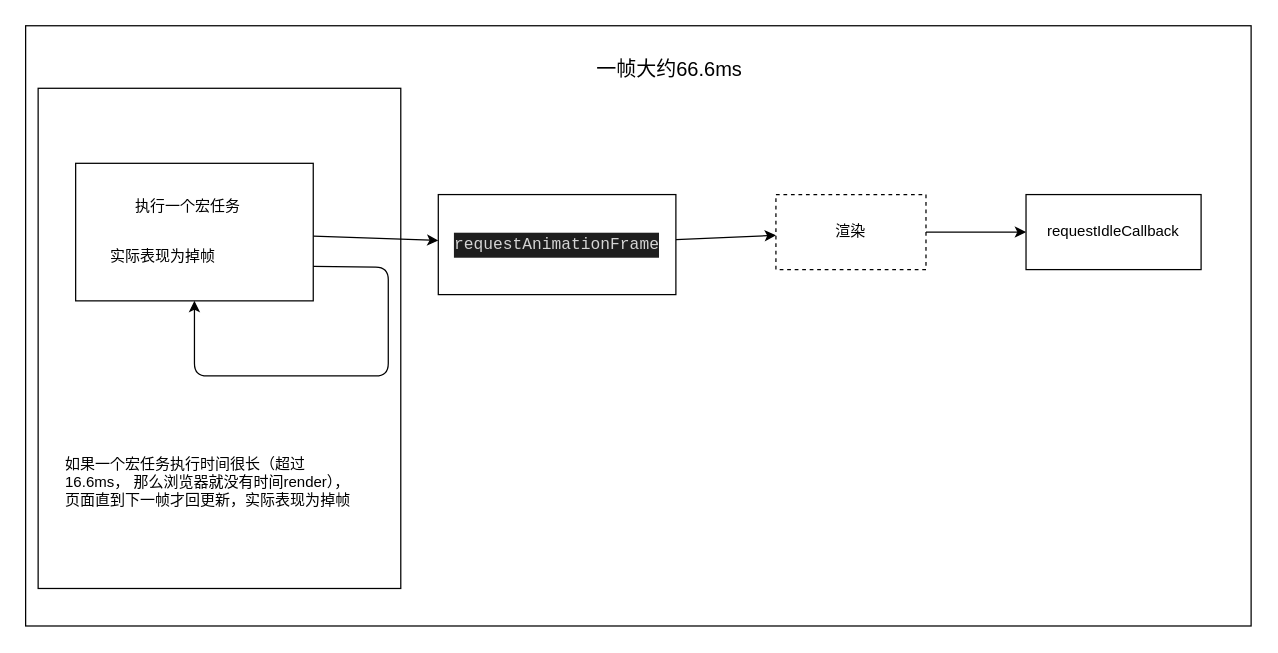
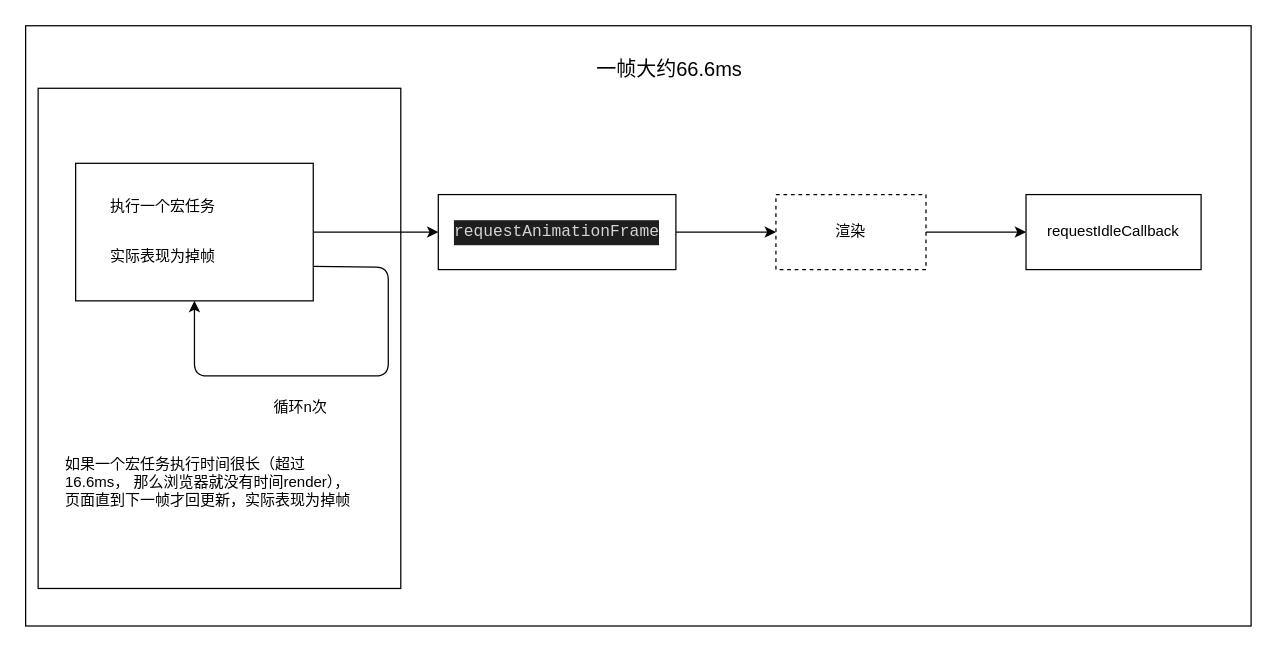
node "执行一个宏任务": moved (188, 207) -> (163, 207)
node "requestAnimationFrame": size 238x100 -> 238x75
node "循环n次": added
